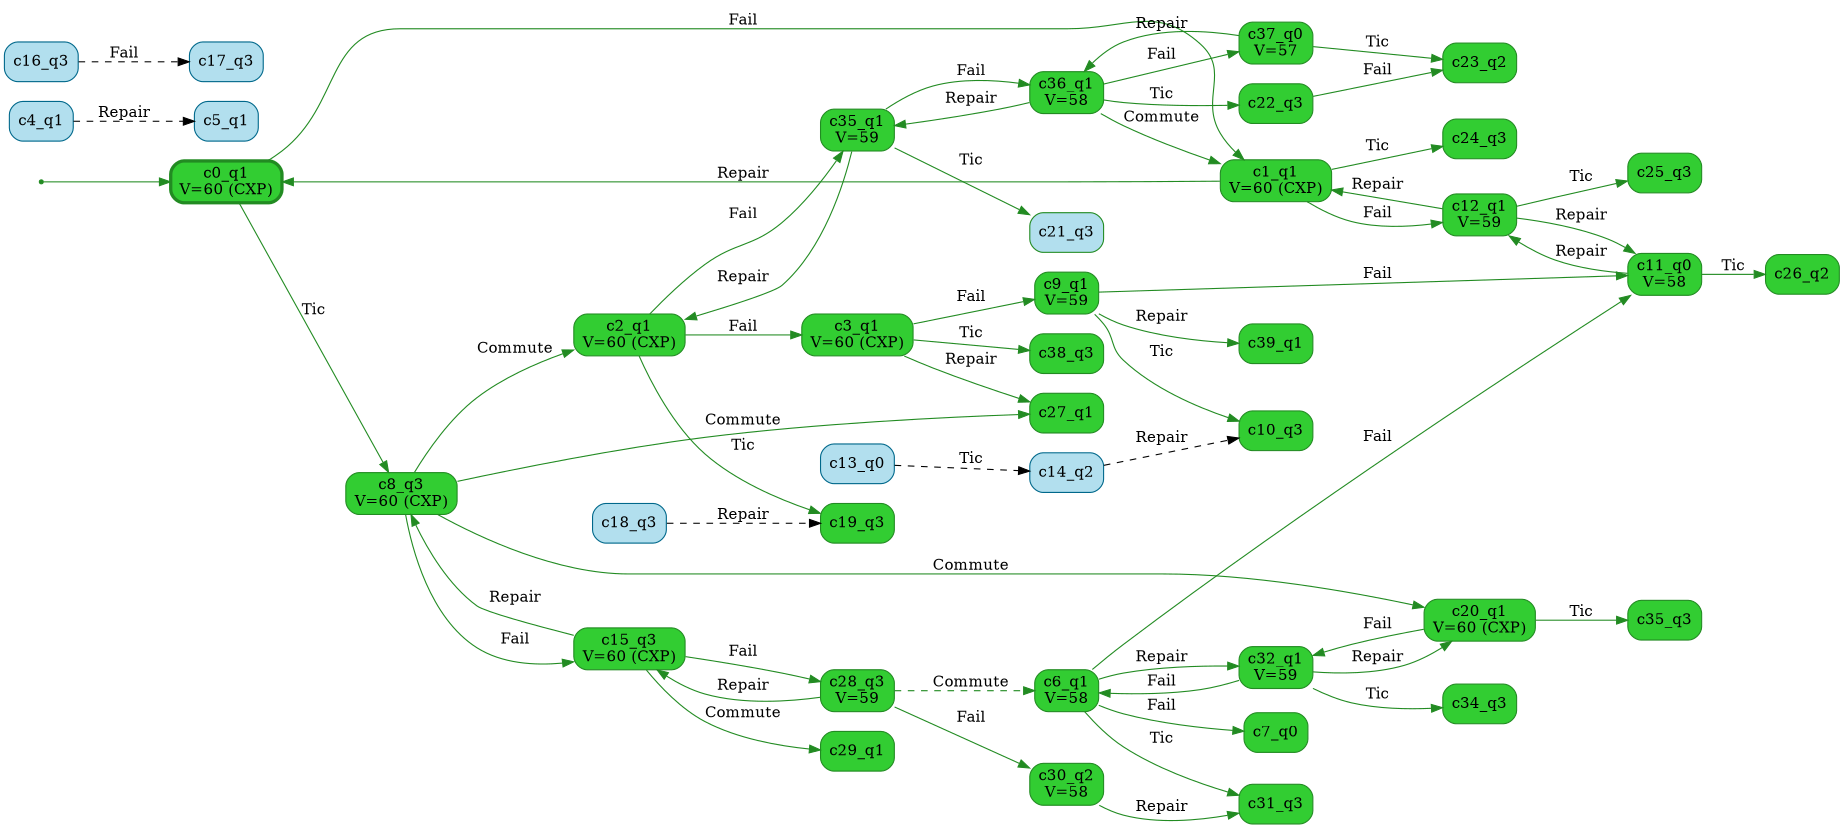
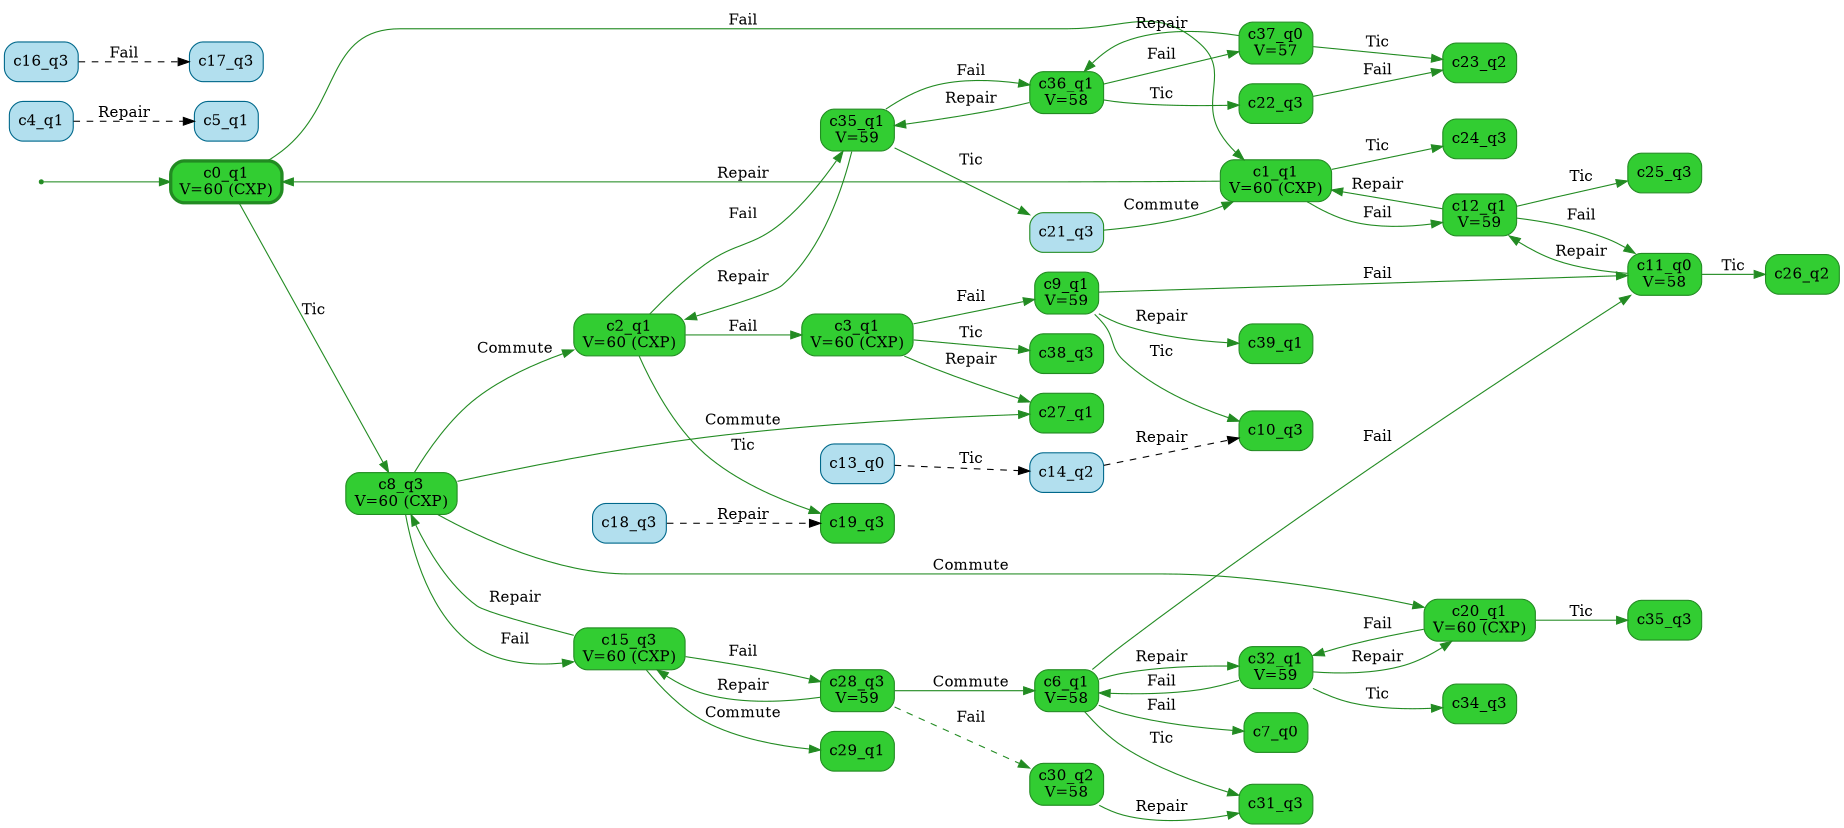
edge "c36_q1 V=58" -> "c1_q1 V=60 (CXP)": now "c21_q3" -> "c1_q1 V=60 (CXP)"
edge "c12_q1 V=59" -> "c11_q0 V=58": label "Repair" -> "Fail"
edge "c28_q3 V=59" -> "c6_q1 V=58": style dashed -> solid
edge "c28_q3 V=59" -> "c30_q2 V=58": style solid -> dashed
